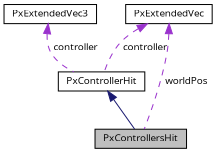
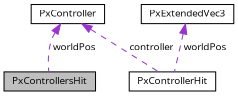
node "PxExtendedVec": label "PxExtendedVec" -> "PxController"
edge "PxControllerHit" -> "PxExtendedVec3": label " controller" -> " worldPos"
edge "PxControllersHit" -> "PxControllerHit": removed
